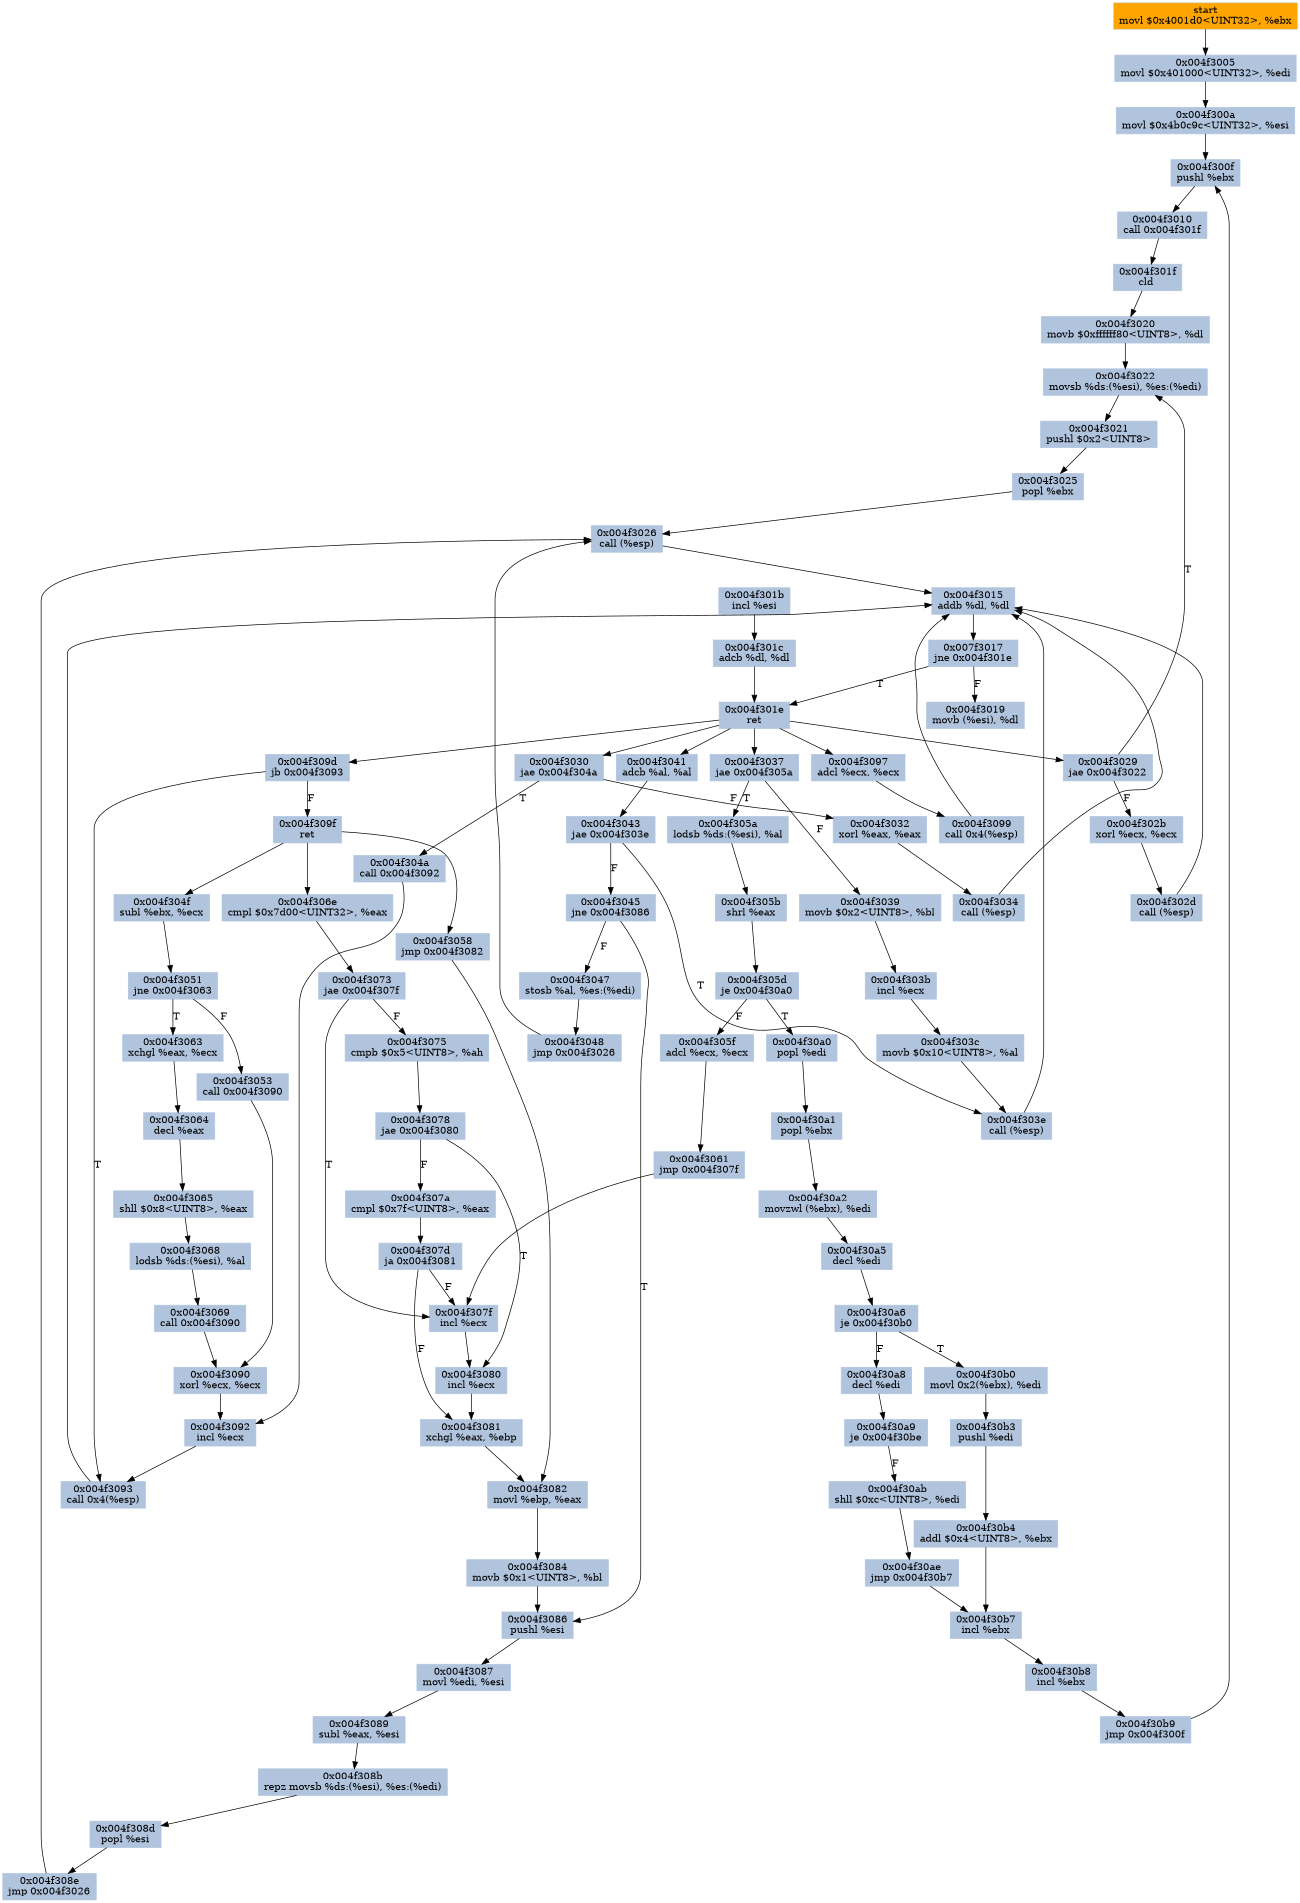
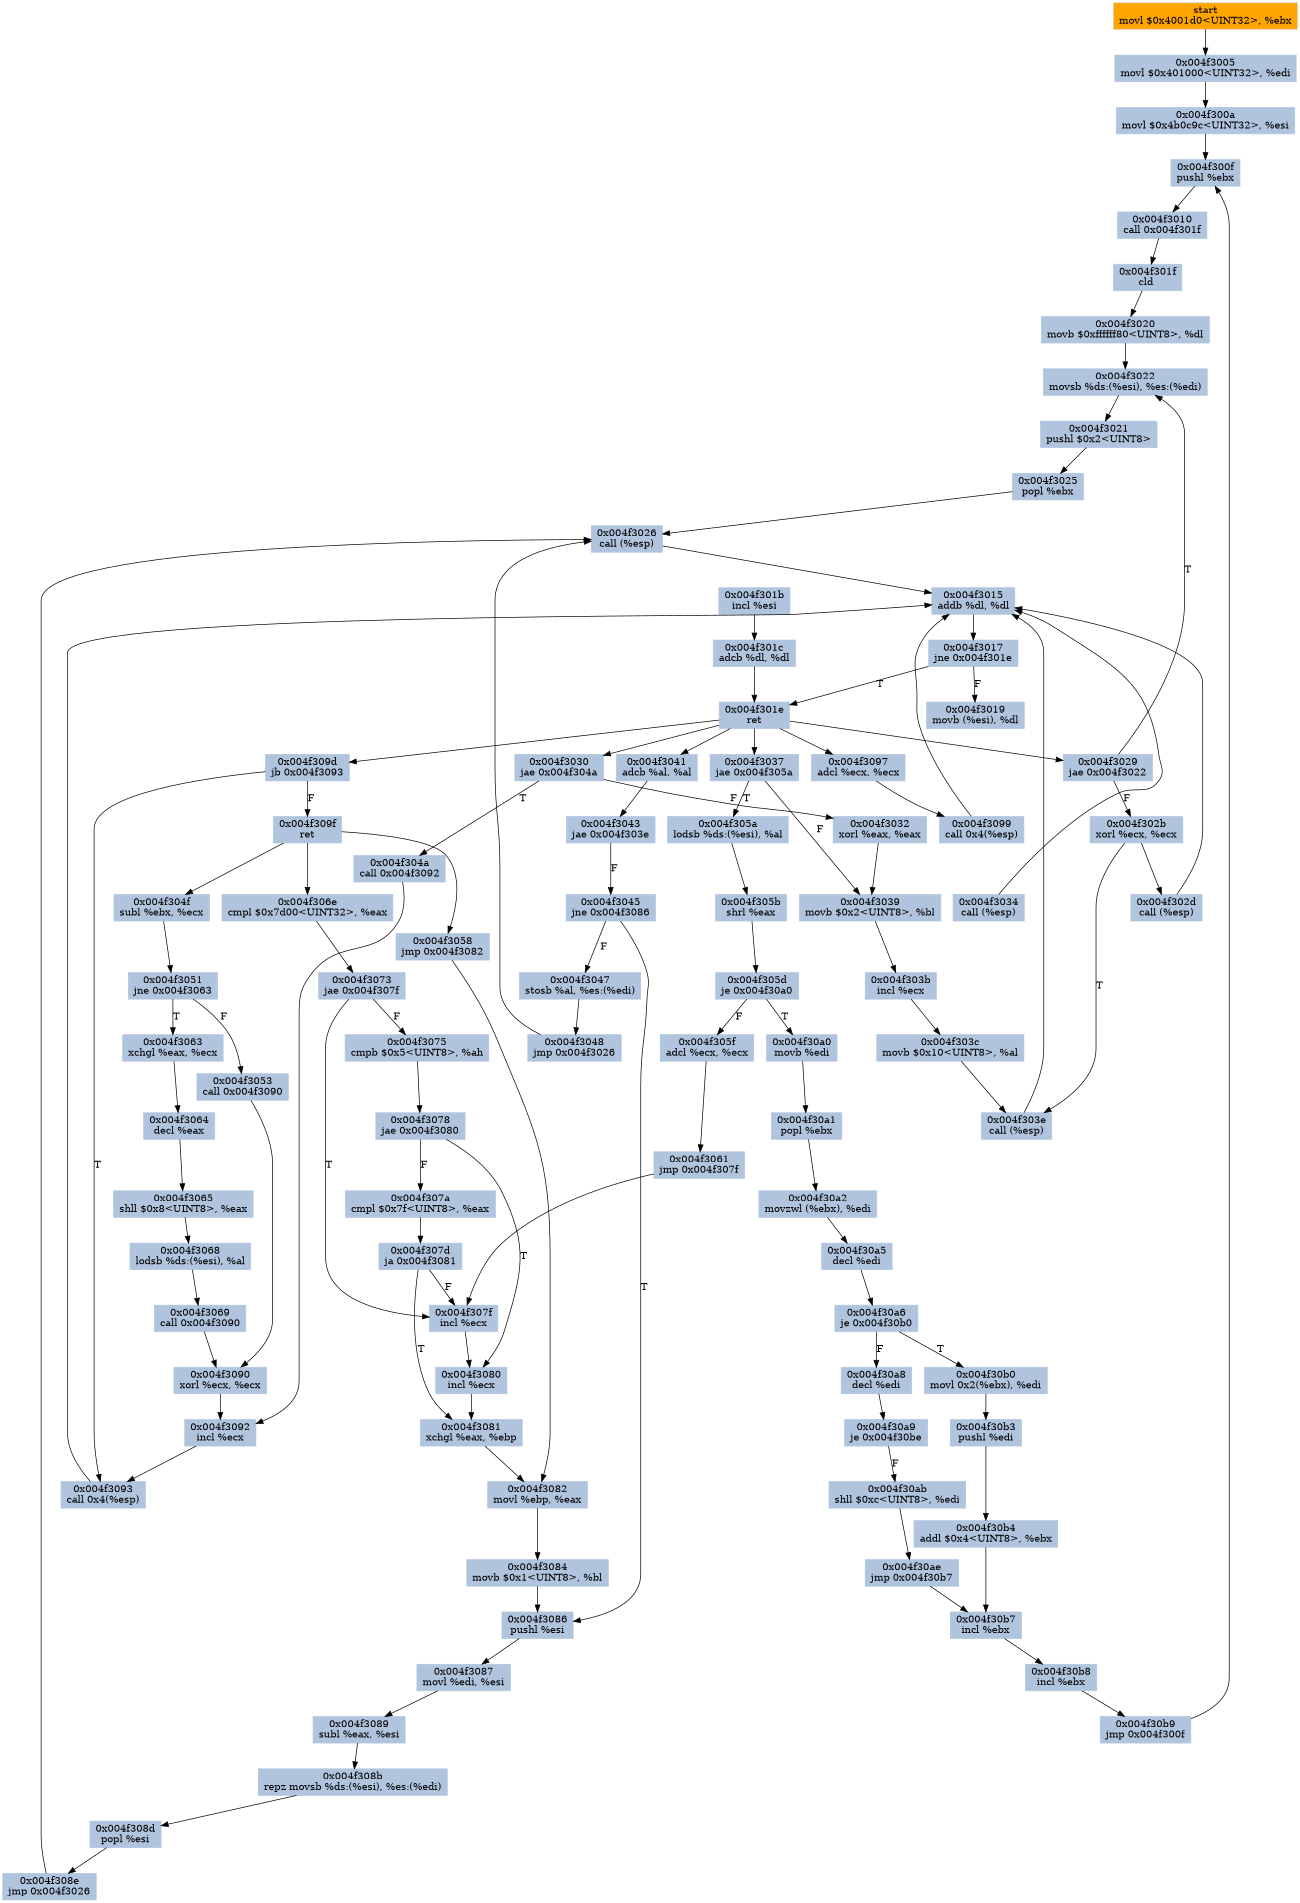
node "0x007f3017 jne 0x004f301e": label "0x007f3017 jne 0x004f301e" -> "0x004f3017 jne 0x004f301e"
edge "0x004f3032 xorl %eax, %eax" -> "0x004f3034 call (%esp)": now "0x004f3032 xorl %eax, %eax" -> "0x004f3039 movb $0x2<UINT8>, %bl"
edge "0x004f3043 jae 0x004f303e" -> "0x004f303e call (%esp)": now "0x004f302b xorl %ecx, %ecx" -> "0x004f303e call (%esp)"
node "0x004f30a0 popl %edi": label "0x004f30a0 popl %edi" -> "0x004f30a0 movb %edi"
edge "0x004f307d ja 0x004f3081" -> "0x004f3081 xchgl %eax, %ebp": label "F" -> "T"
